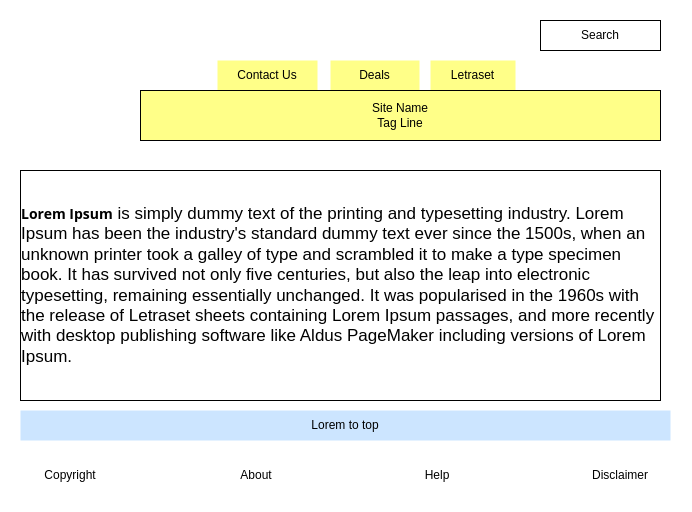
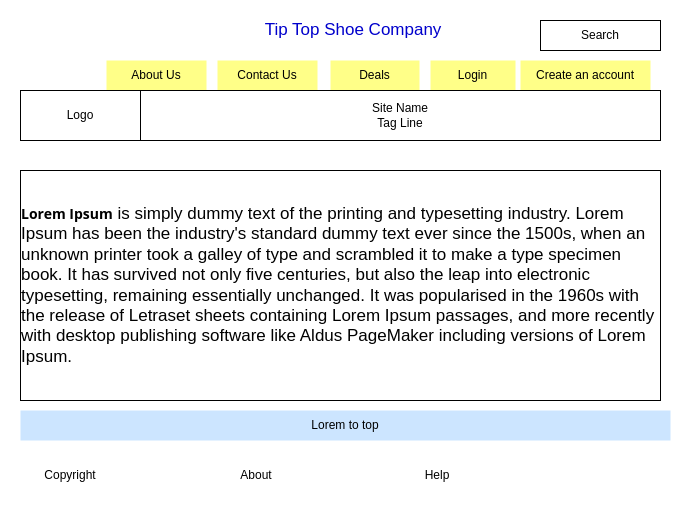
node "Tip Top Shoe Company": added
node "About Us": added
node "Letraset": label "Letraset" -> "Login"
node "Create an account": added
node "Logo": added
node "Site Name Tag Line": fillcolor #ffff88 -> #ffffff
node "Disclaimer": removed
